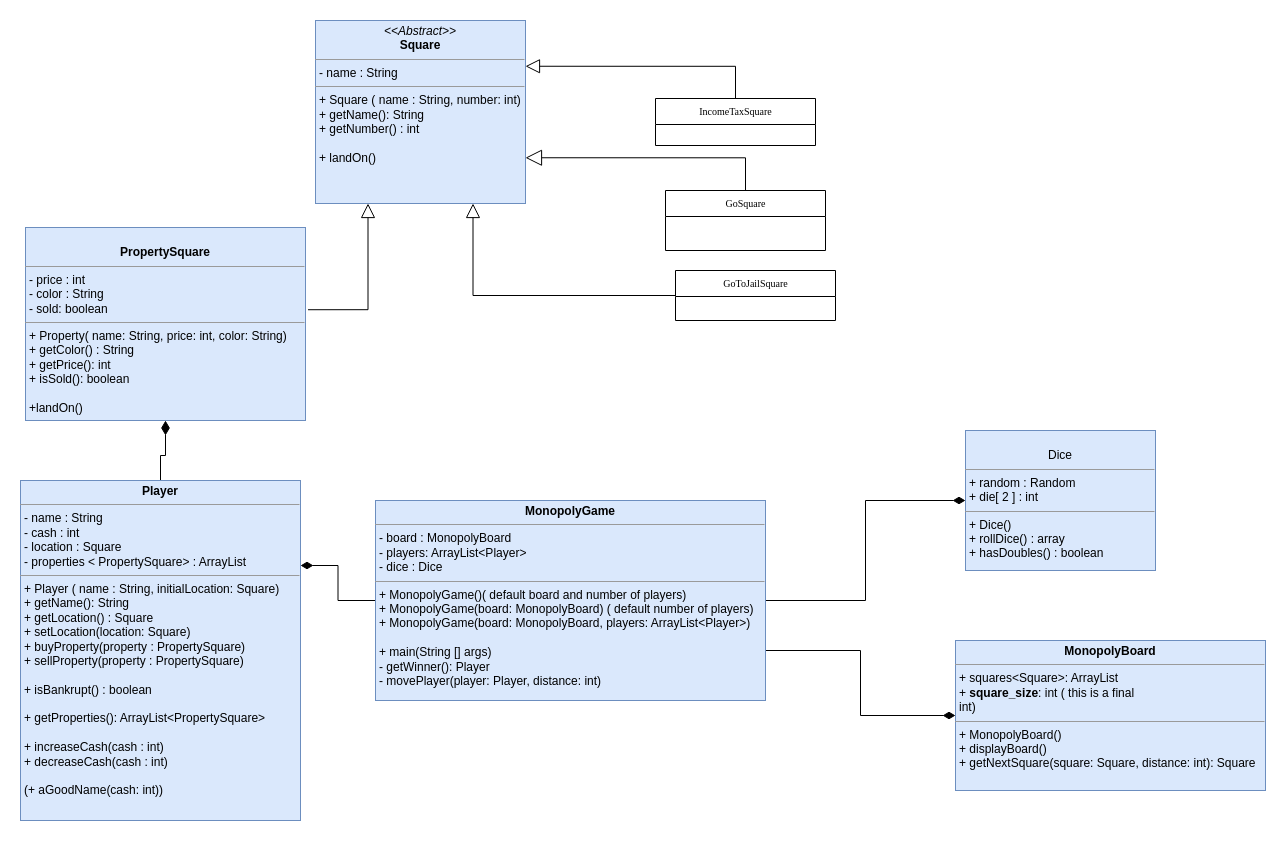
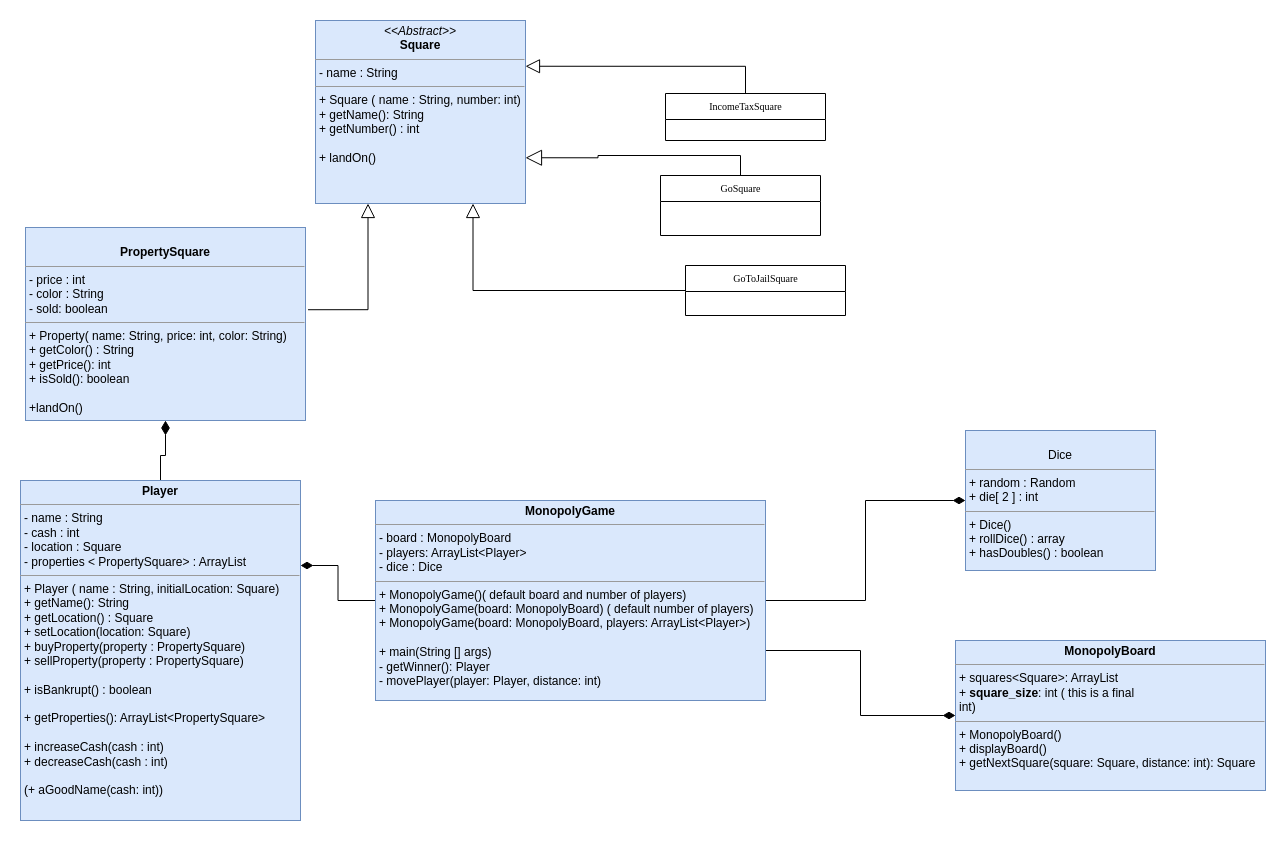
node "IncomeTaxSquare": moved (736, 122) -> (746, 117)
node "GoSquare": moved (746, 221) -> (741, 206)
node "GoToJailSquare": moved (756, 296) -> (766, 291)
